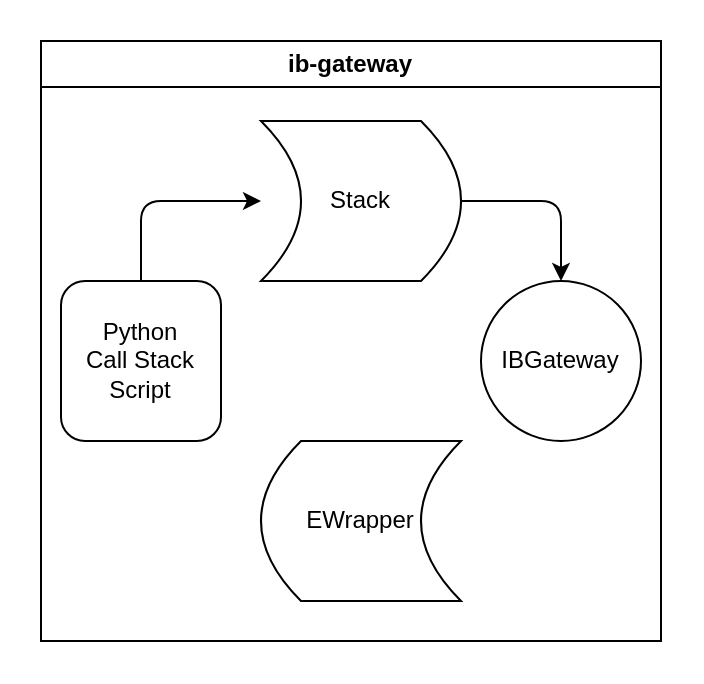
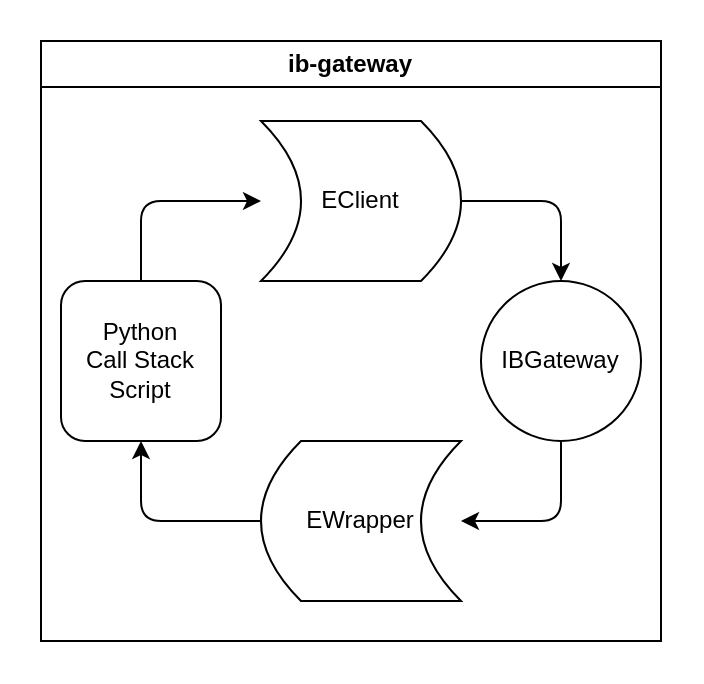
node "Stack": label "Stack" -> "EClient"
edge "IBGateway" -> "EWrapper": added
edge "EWrapper" -> "Python Call Stack Script": added
